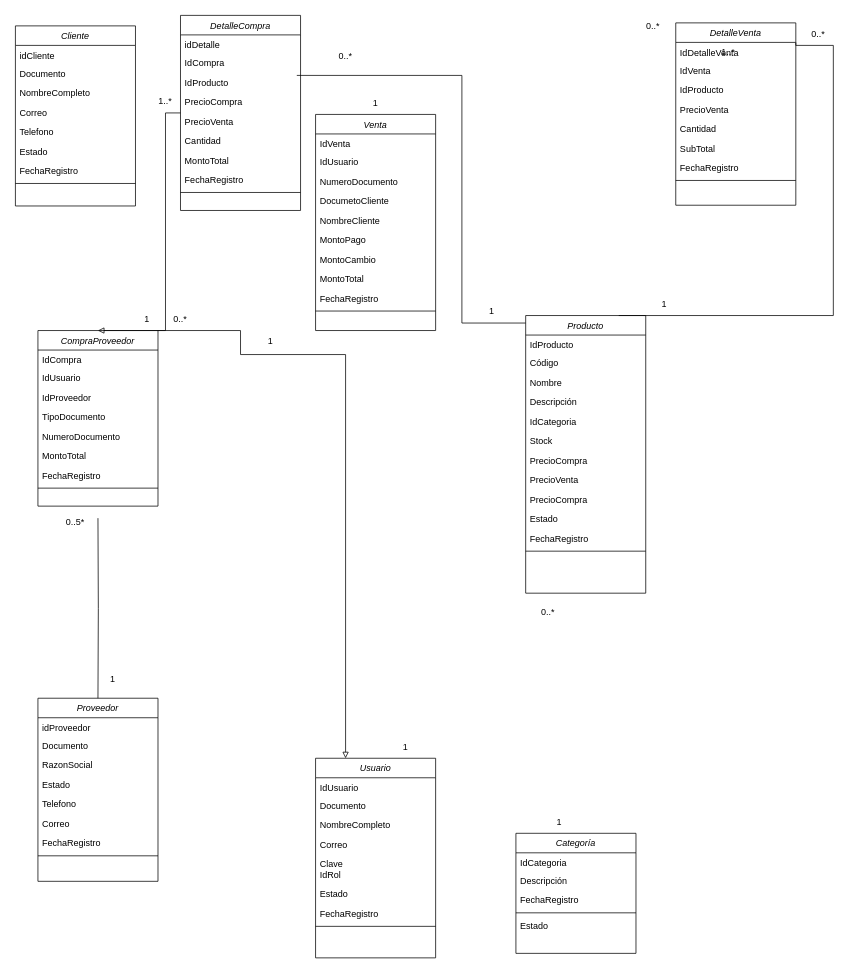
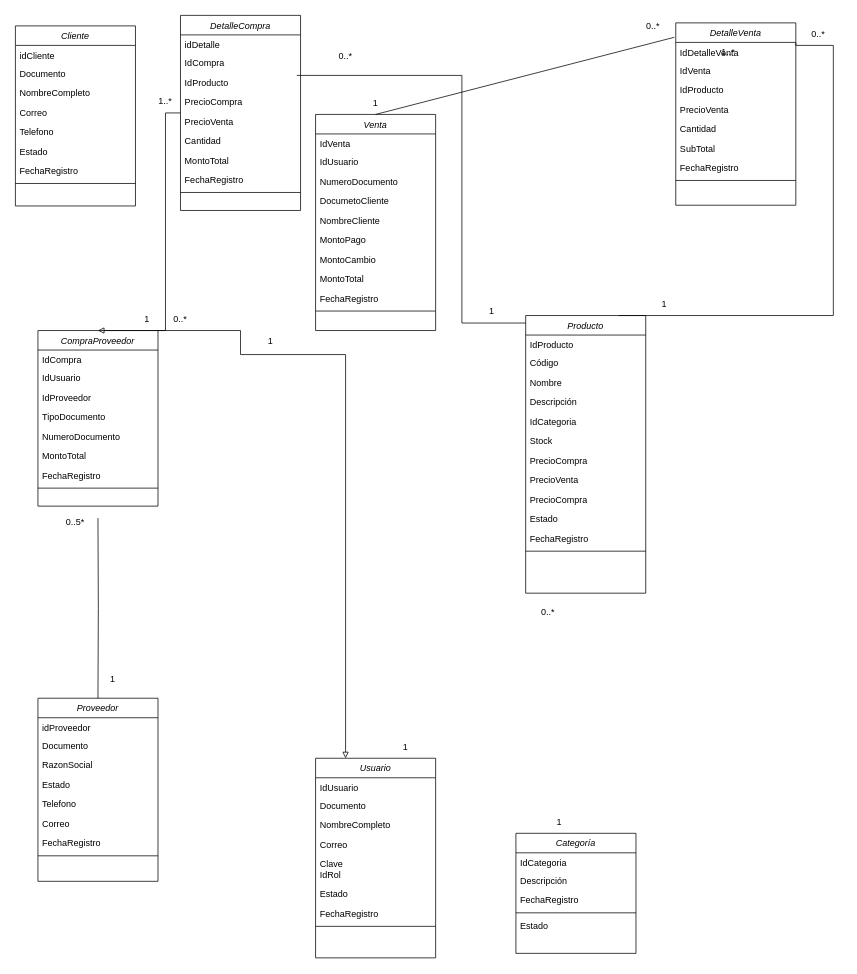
edge "DetalleVenta" -- "Venta": added
